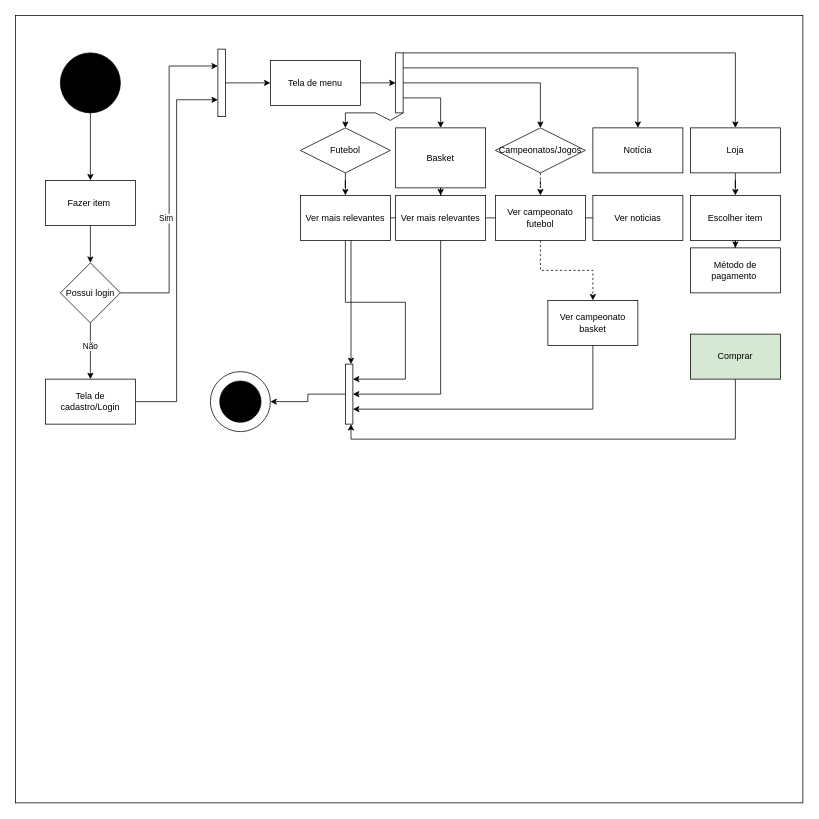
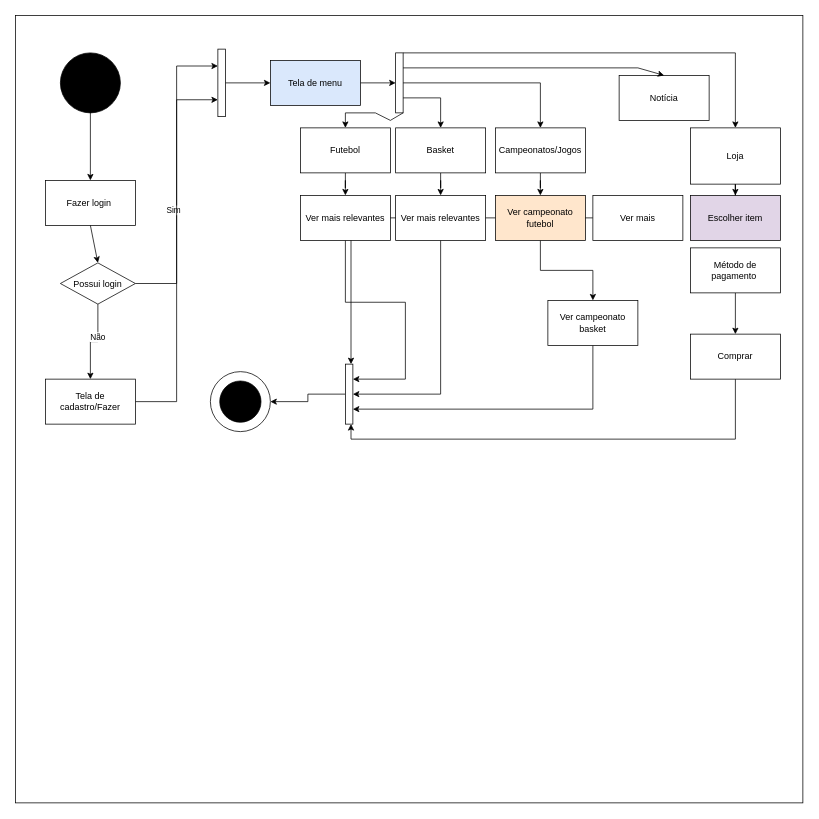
node "Tela de menu": fillcolor #ffffff -> #dae8fc
node "Futebol": shape diamond -> rectangle
node "Campeonatos/Jogos": shape diamond -> rectangle
node "Notícia": moved (638, 150) -> (664, 98)
node "Loja": size 90x45 -> 90x56
node "Basket": size 90x60 -> 90x45
edge "Campeonatos/Jogos" -> "Ver campeonato futebol": style dashed -> solid
node "Fazer item": label "Fazer item" -> "Fazer login"
node "Ver campeonato futebol": fillcolor #ffffff -> #ffe6cc
node "Ver noticias": label "Ver noticias" -> "Ver mais"
node "Escolher item": fillcolor #ffffff -> #e1d5e7
edge "Escolher item" -> "Método de pagamento": removed
edge "Ver campeonato futebol" -> "Ver campeonato basket": style dashed -> solid
node "Possui login": size 60x60 -> 75x41
edge "Método de pagamento" -> "Comprar": added
node "Comprar": fillcolor #d5e8d4 -> #ffffff
node "Tela de cadastro/Login": label "Tela de cadastro/Login" -> "Tela de cadastro/Fazer"
